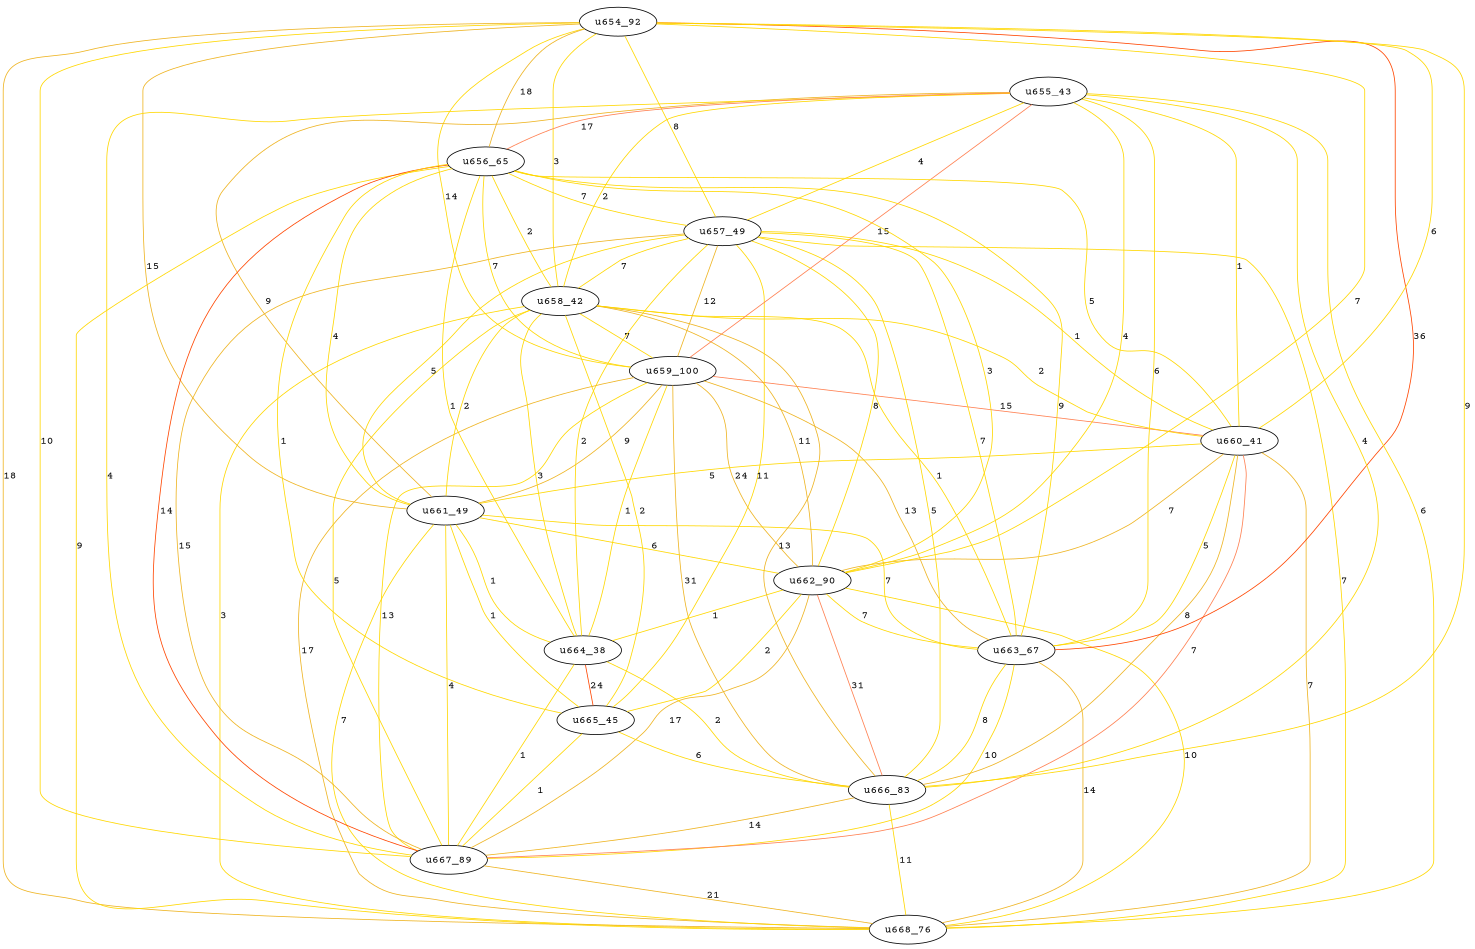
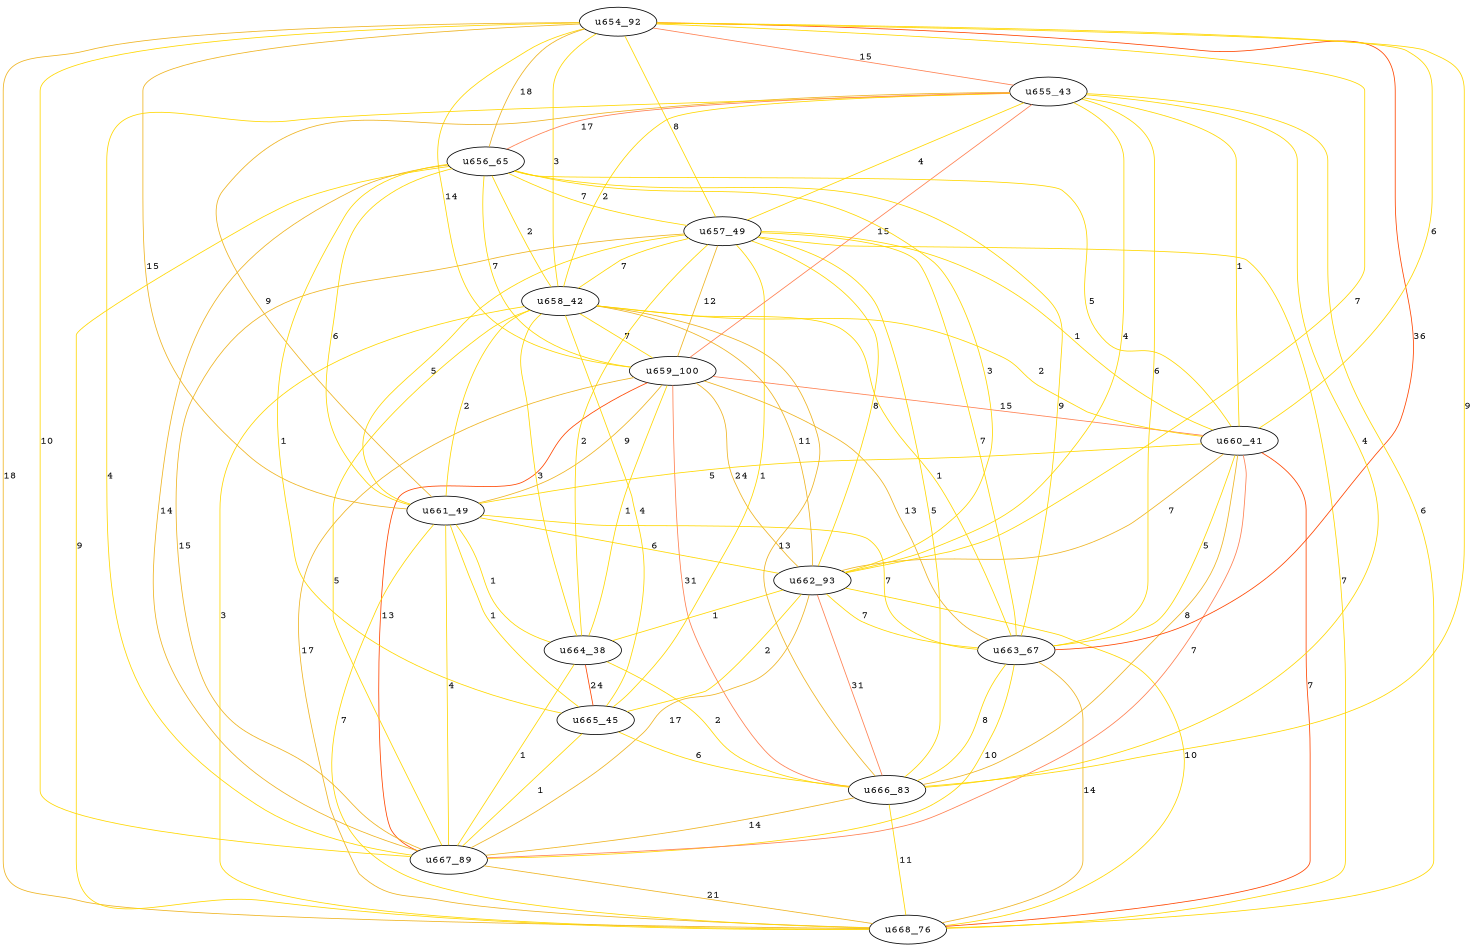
edge "u654_92" -- "u655_43": added, label "15"
edge "u656_65" -- "u661_49": label "4" -> "6"
edge "u656_65" -- "u664_38": removed, label "1"
edge "u657_49" -- "u665_45": label "11" -> "1"
edge "u656_65" -- "u667_89": color orangered -> goldenrod2
edge "u658_42" -- "u665_45": label "2" -> "4"
edge "u659_100" -- "u667_89": color gold1 -> orangered
node "u662_90": label "u662_90" -> "u662_93"
edge "u659_100" -- "u666_83": color goldenrod2 -> coral
edge "u660_41" -- "u668_76": color goldenrod2 -> orangered
